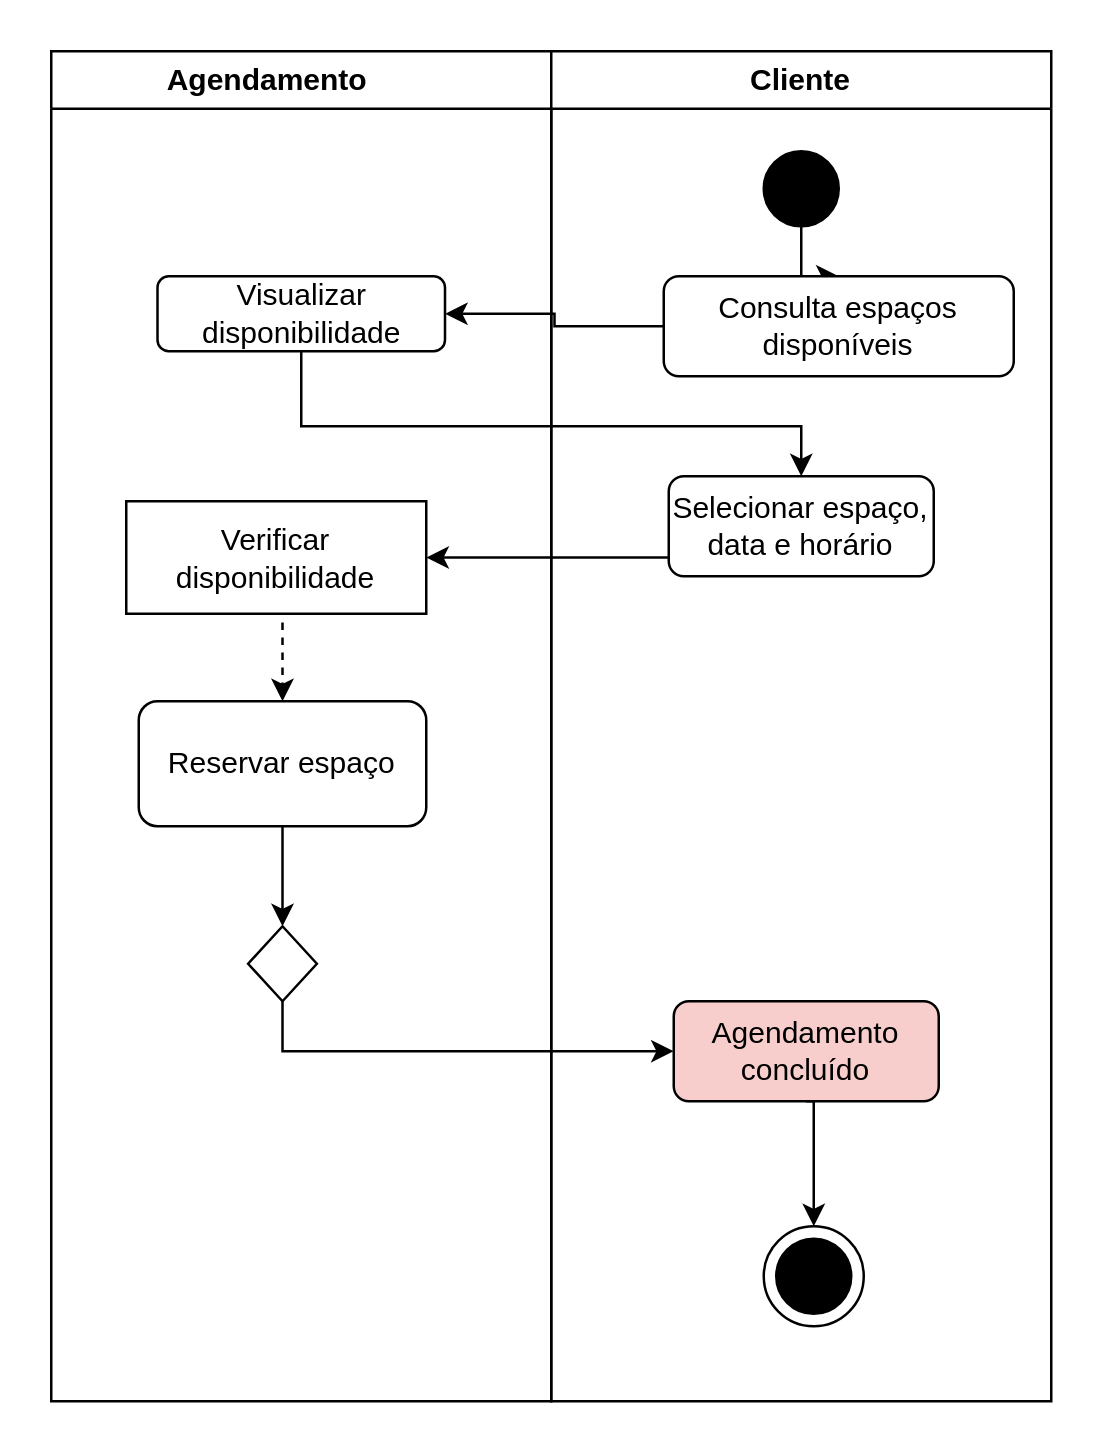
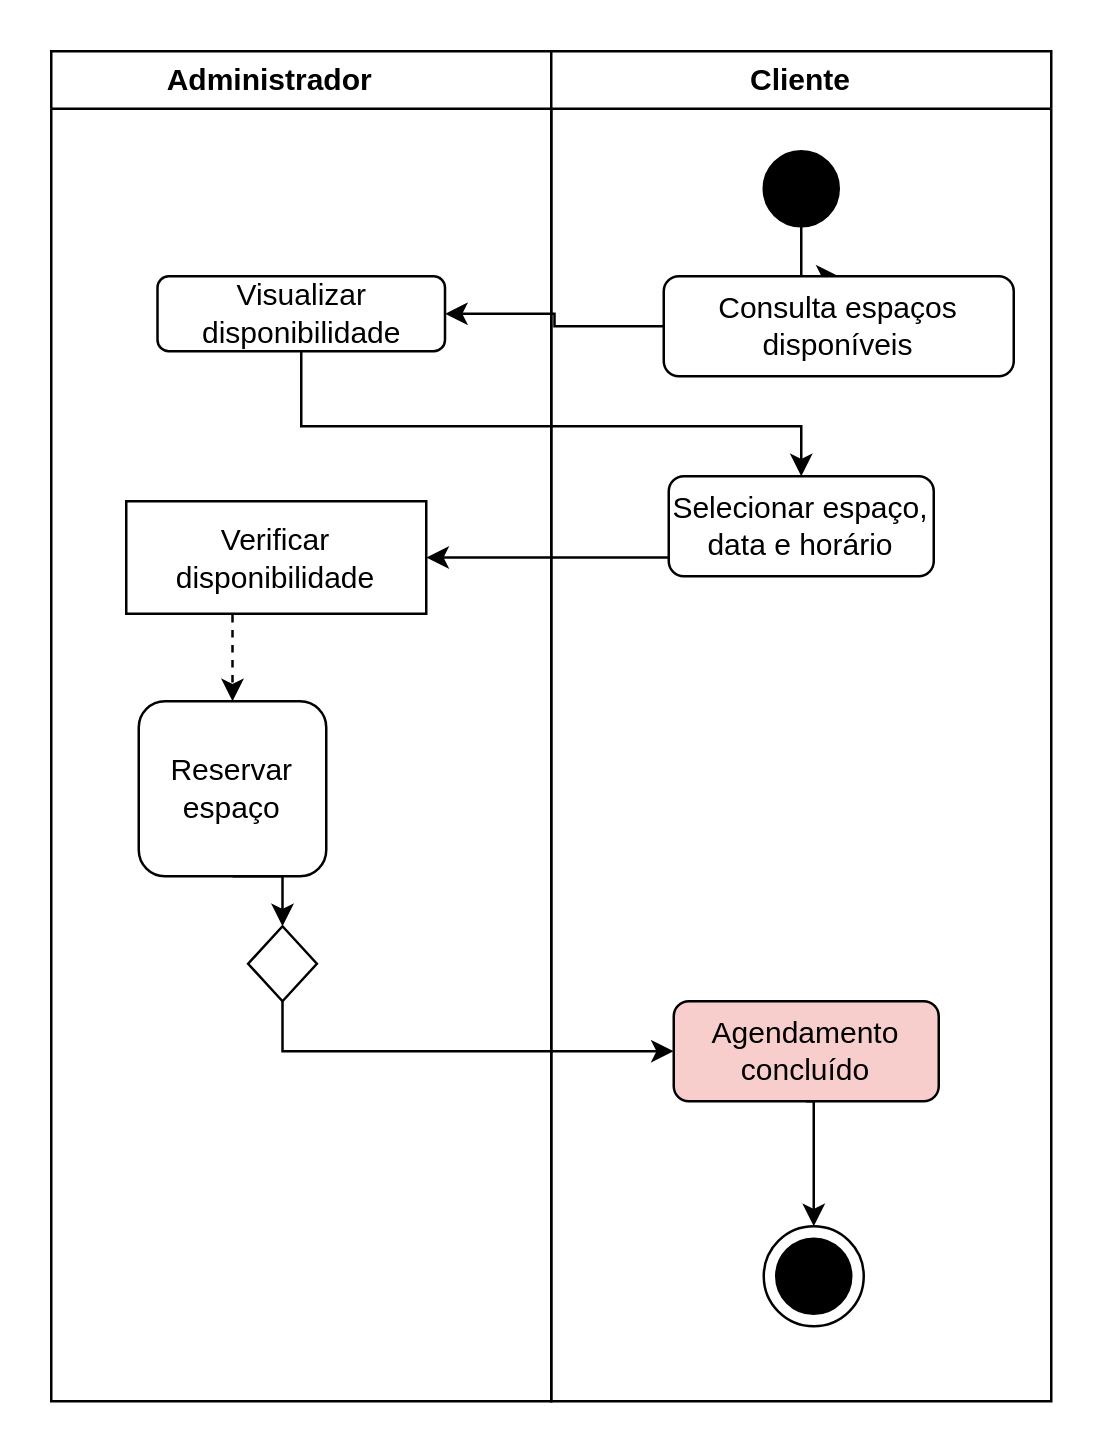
node "Agendamento": label "Agendamento" -> "Administrador"
node "Reservar espaço": size 288x125 -> 188x175
